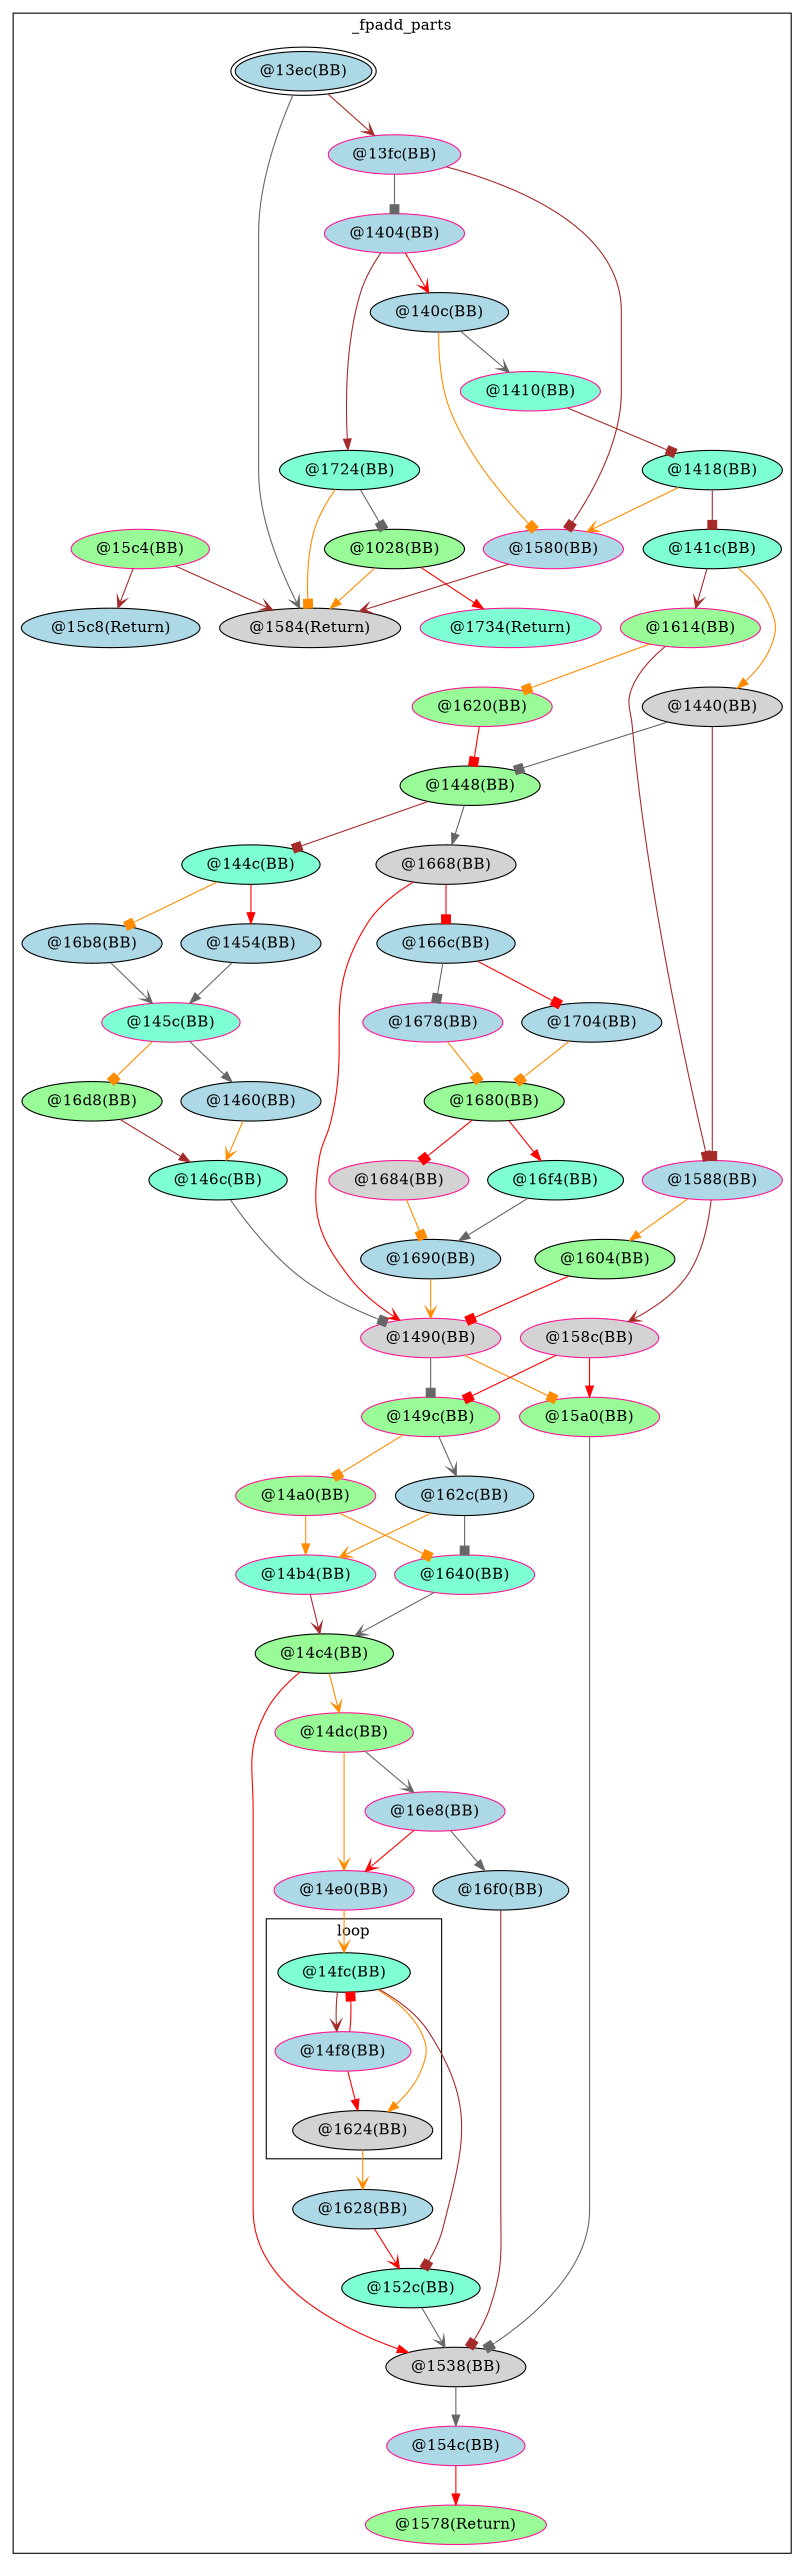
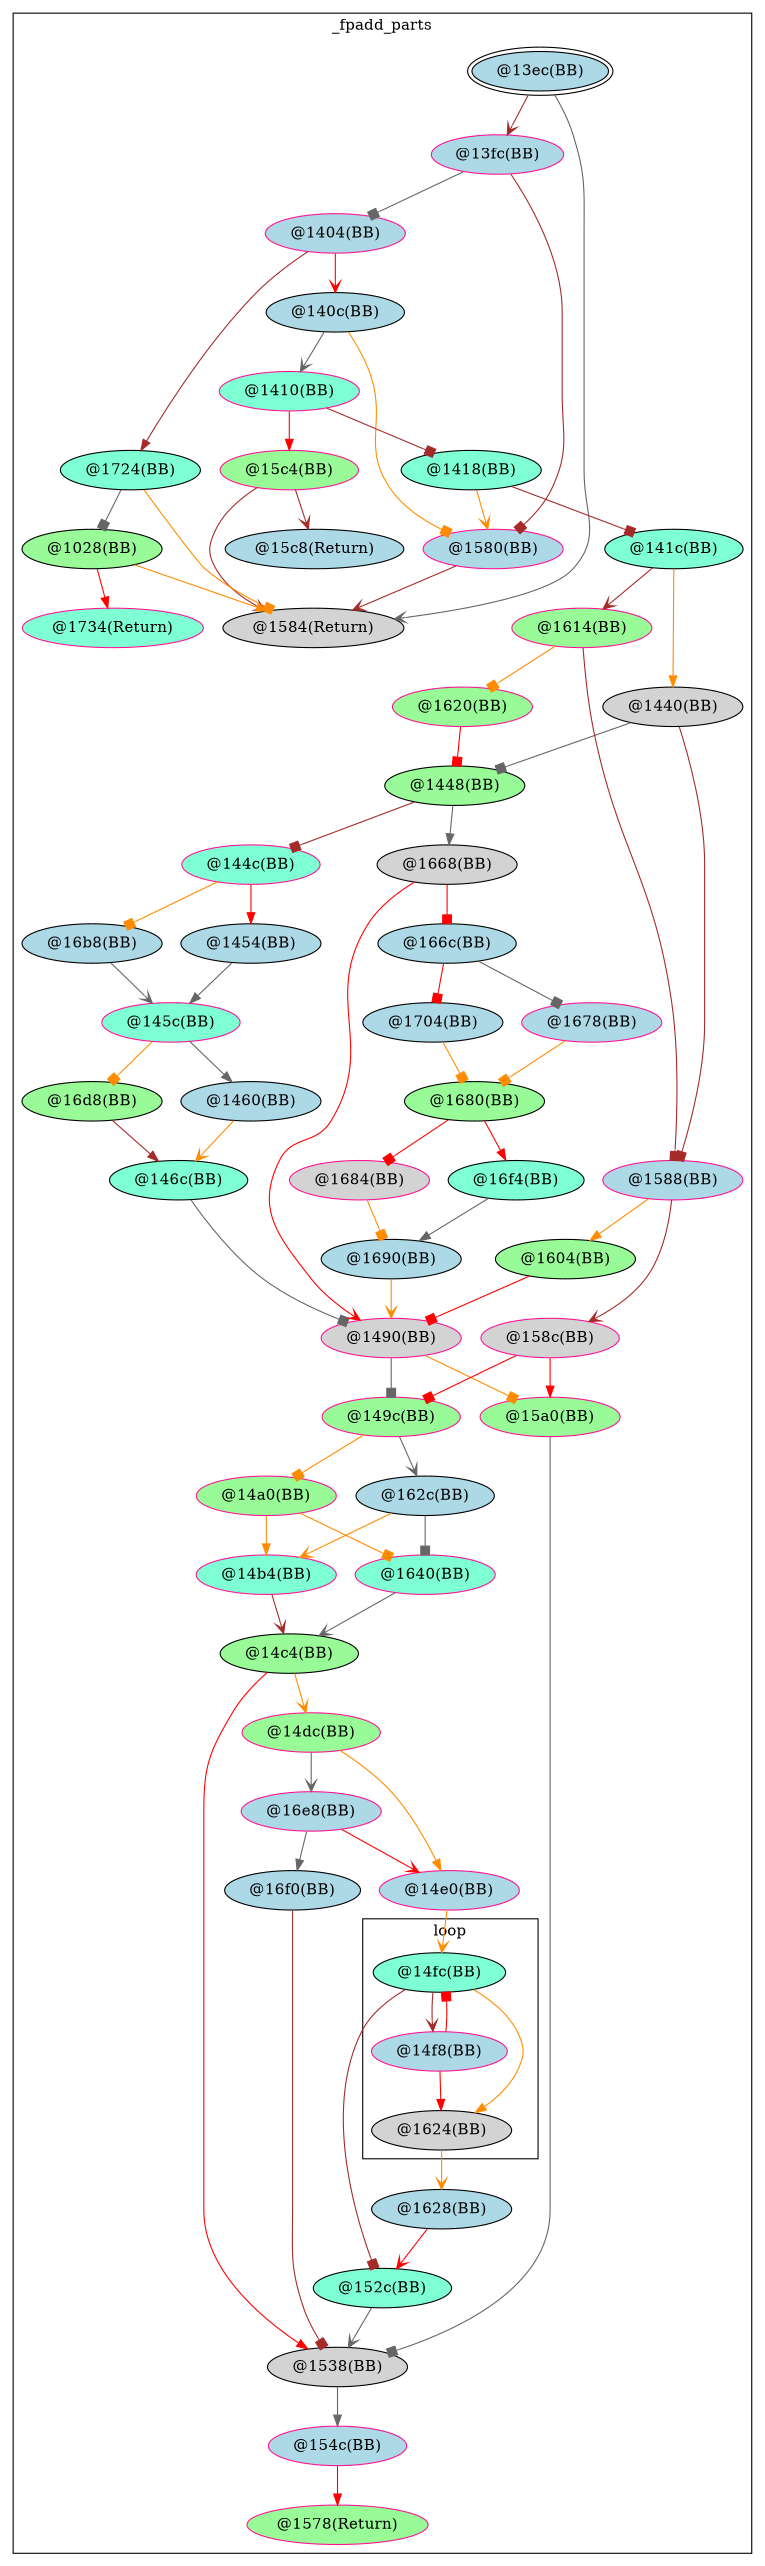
edge "@1410(BB)" -> "@15c4(BB)": added
node "@144c(BB)": color black -> deeppink
edge "@14dc(BB)" -> "@14e0(BB)": arrowhead vee -> normal
